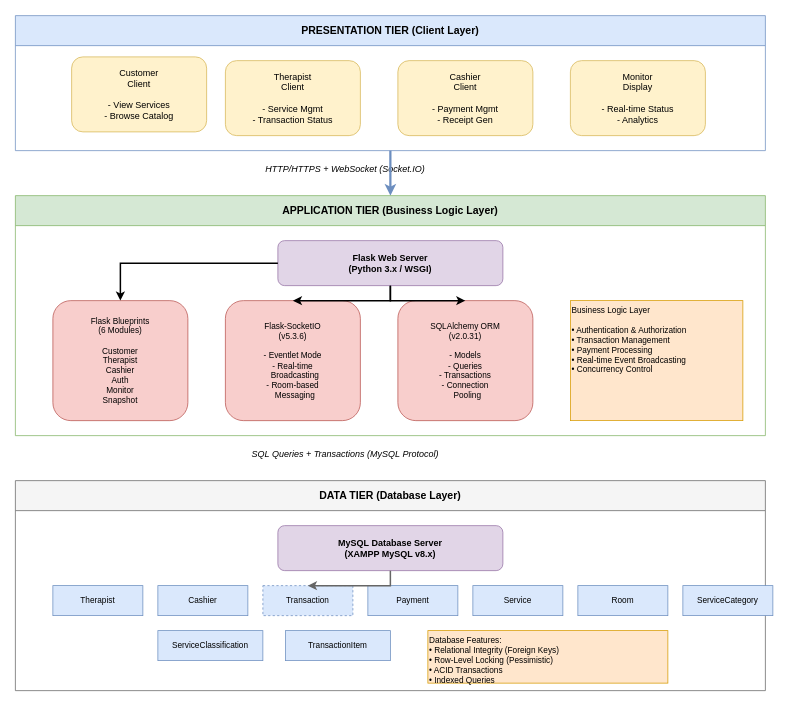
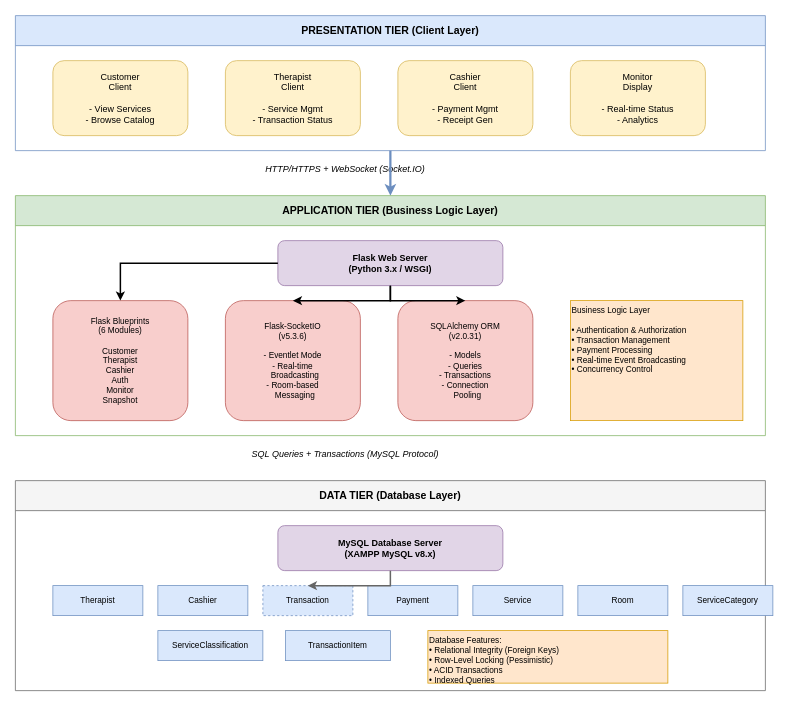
node "Customer Client - View Services - Browse Catalog": moved (139, 94) -> (120, 98)
